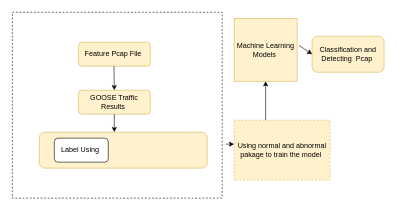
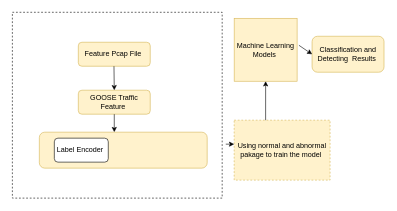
node "Classification and Detecting Pcap": label "Classification and Detecting Pcap" -> "Classification and Detecting Results"
node "GOOSE Traffic Results": label "GOOSE Traffic Results" -> "GOOSE Traffic Feature"
node "Label Using": label "Label Using" -> "Label Encoder"
